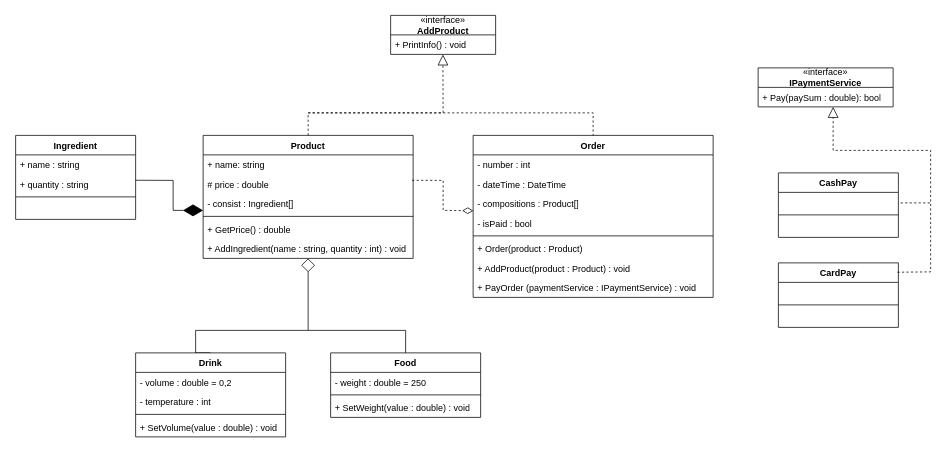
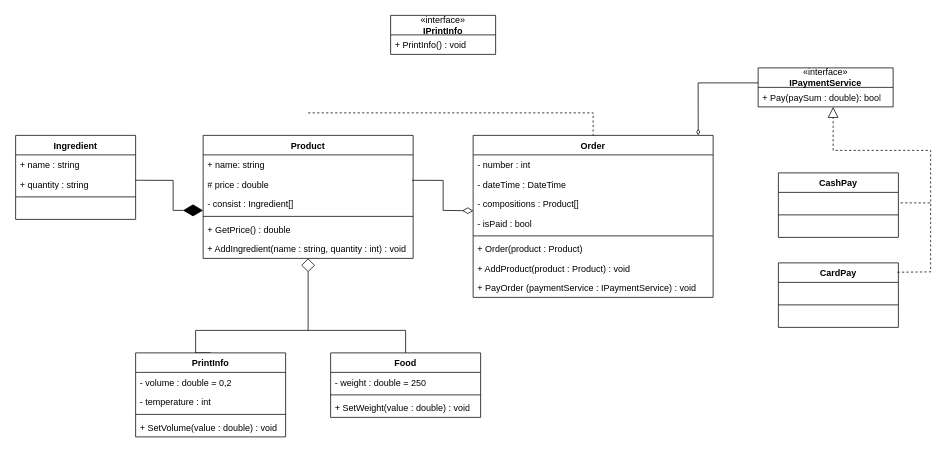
node "«interface»AddProduct": label "«interface»AddProduct" -> "«interface»IPrintInfo"
edge "«interface»IPaymentService" -> "Order": added
edge "Product" -> "+ PrintInfo() : void": removed
edge "# price : double" -> "- compositions : Product[]": style dashed -> solid
node "Drink": label "Drink" -> "PrintInfo"
